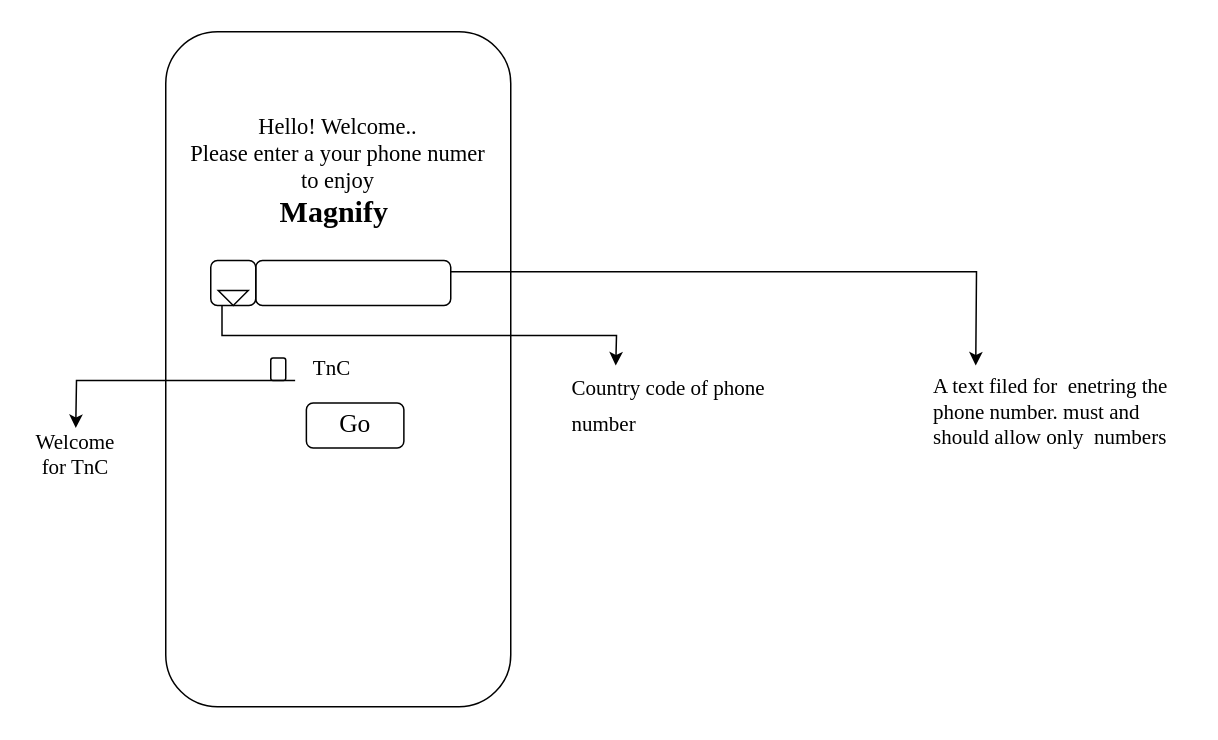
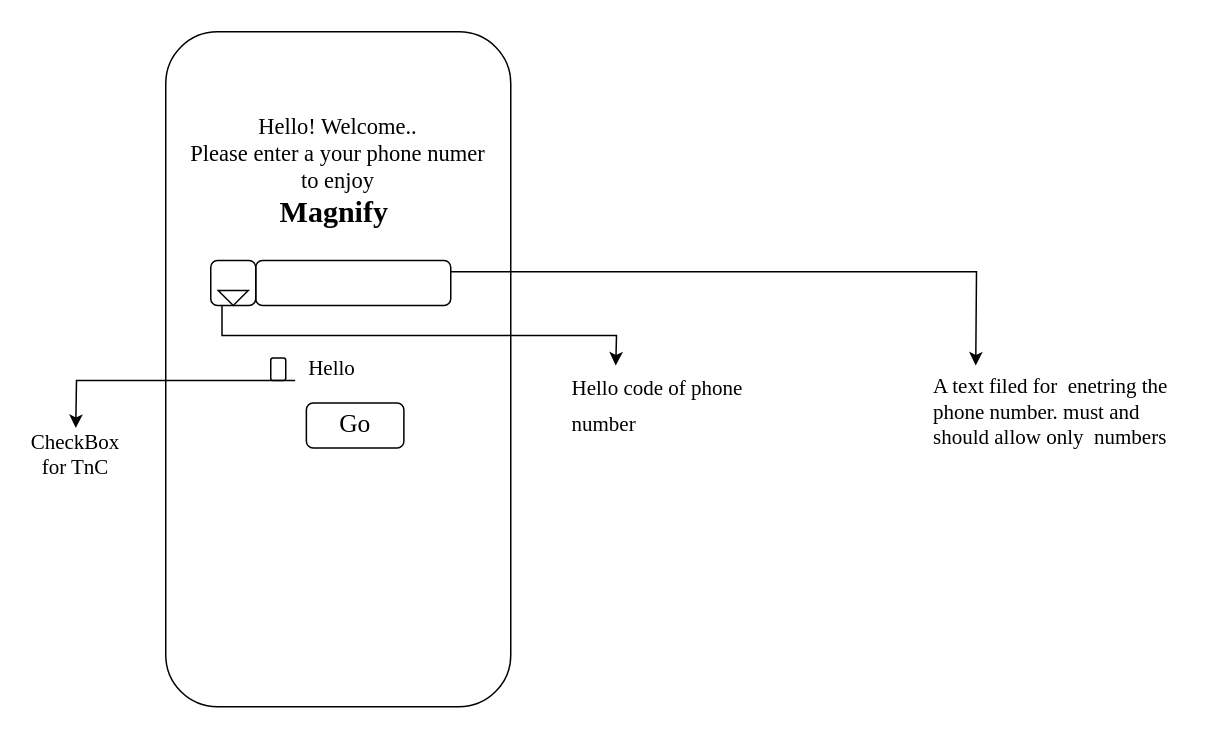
node "TnC": label "TnC" -> "Hello"
node "Country code of phone number": label "Country code of phone number" -> "Hello code of phone number"
node "Welcome for TnC": label "Welcome for TnC" -> "CheckBox for TnC"
